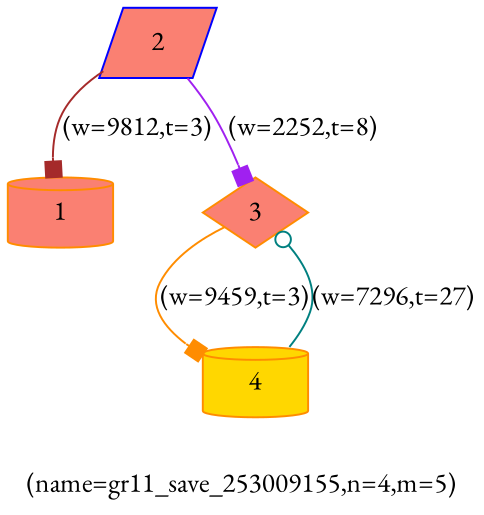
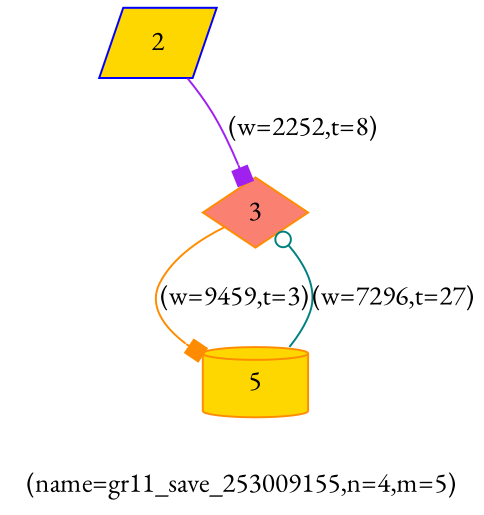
node "2": fillcolor salmon -> gold
node "1": removed
node "4": label "4" -> "5"
